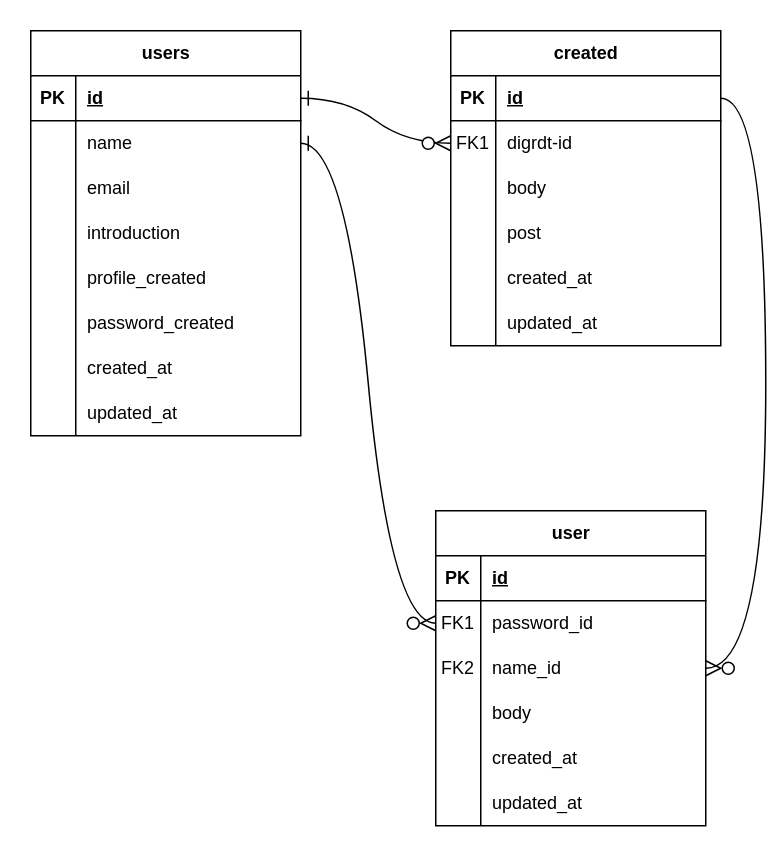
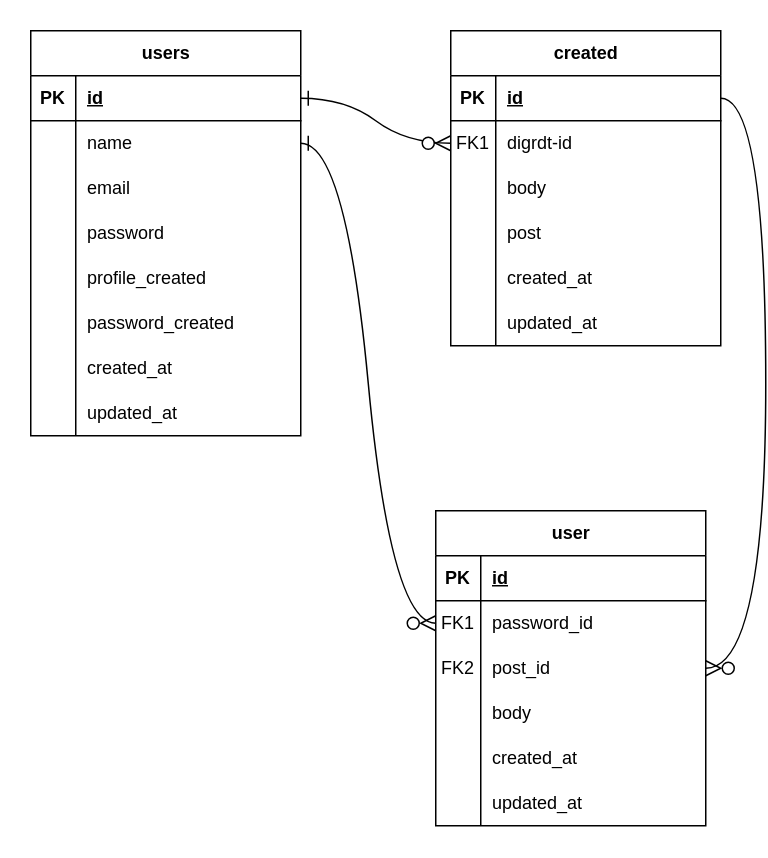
node "introduction": label "introduction" -> "password"
node "name_id": label "name_id" -> "post_id"
